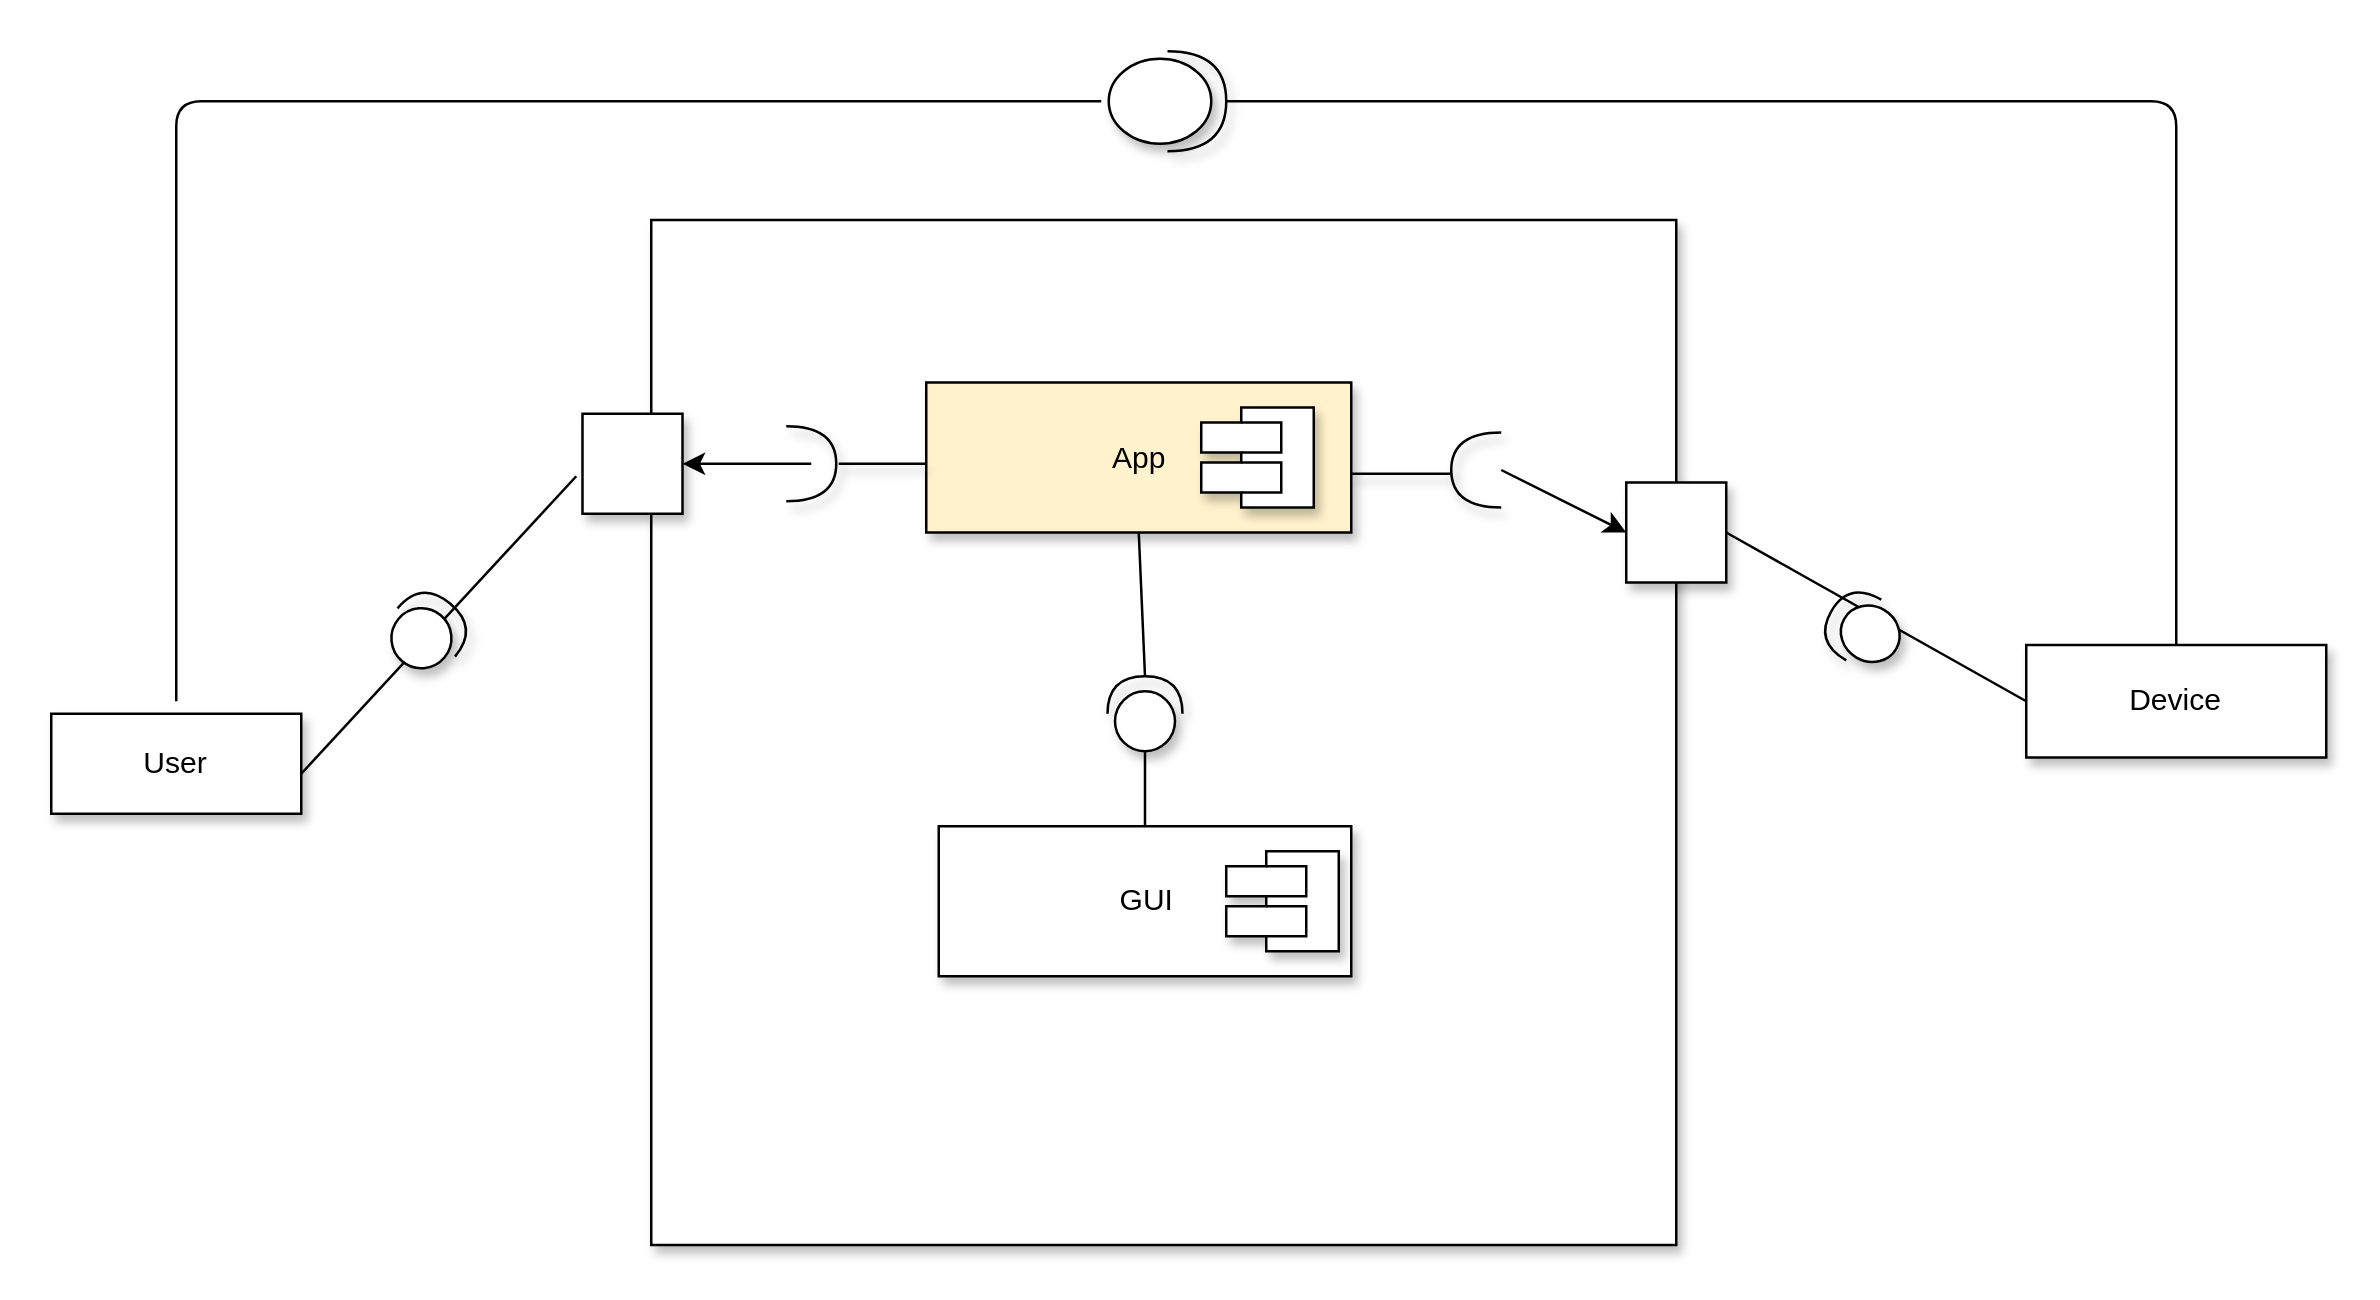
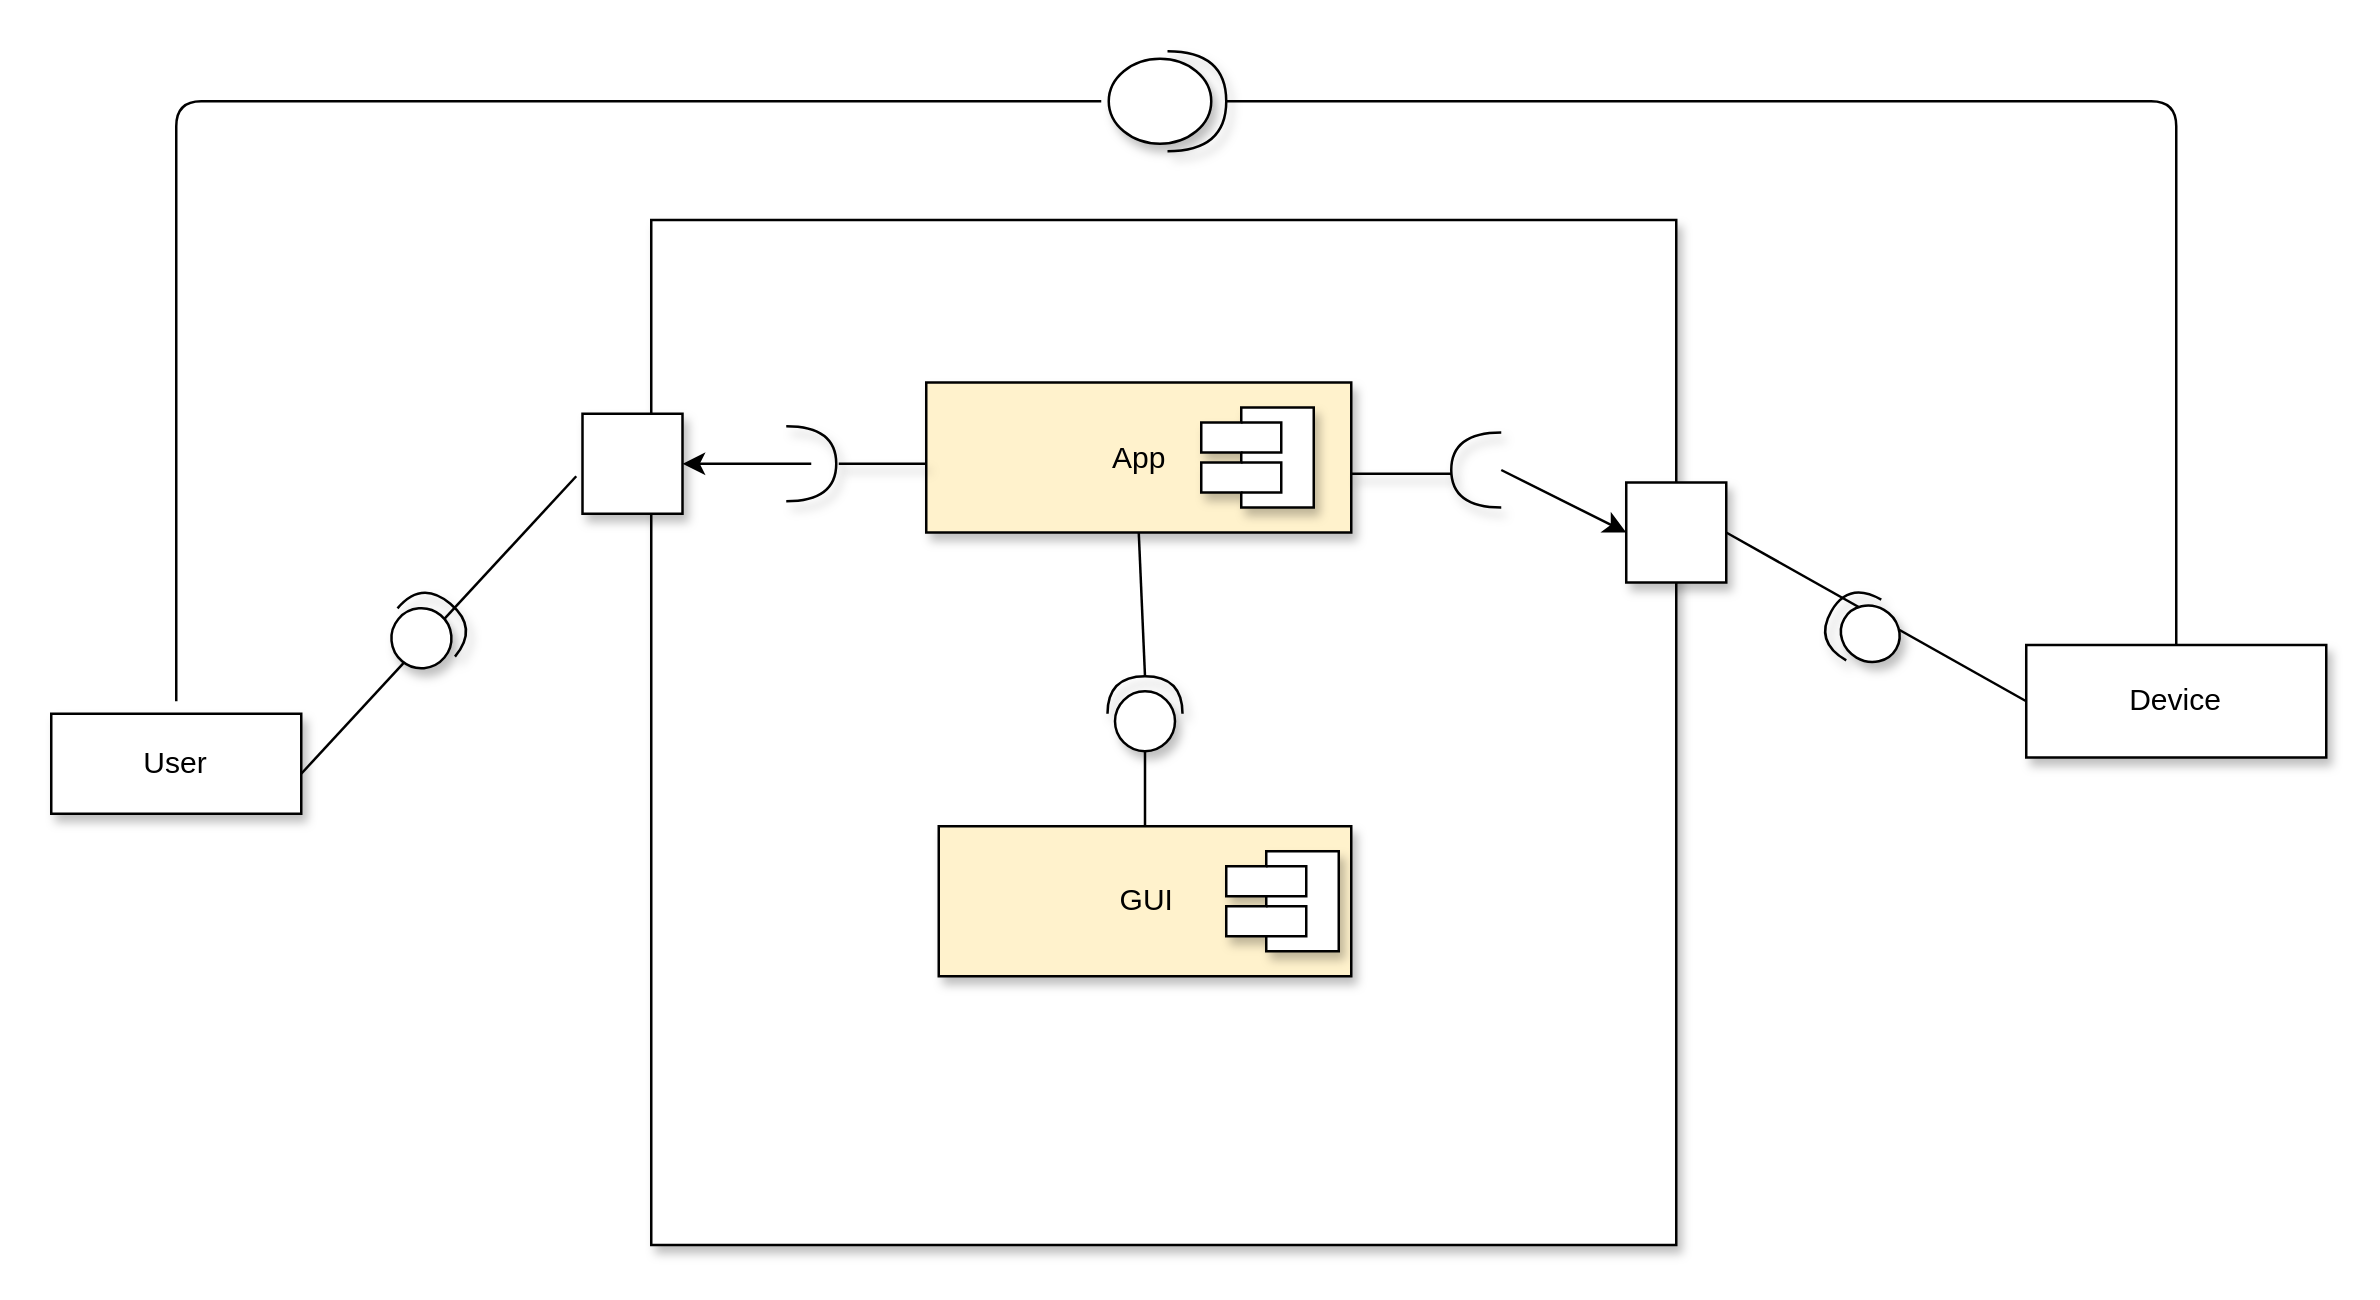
node "GUI": fillcolor #ffffff -> #fff2cc
